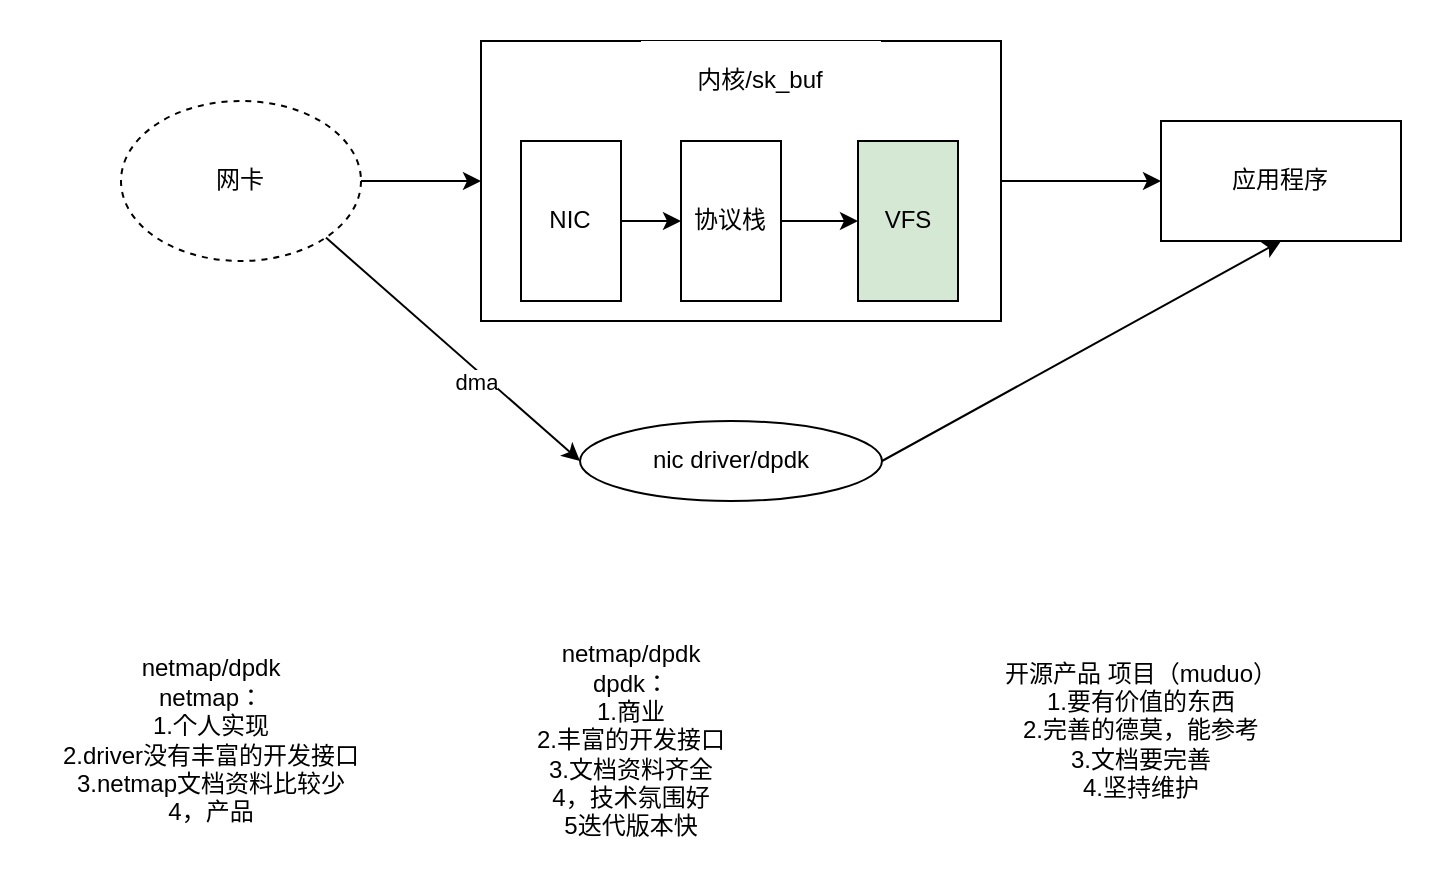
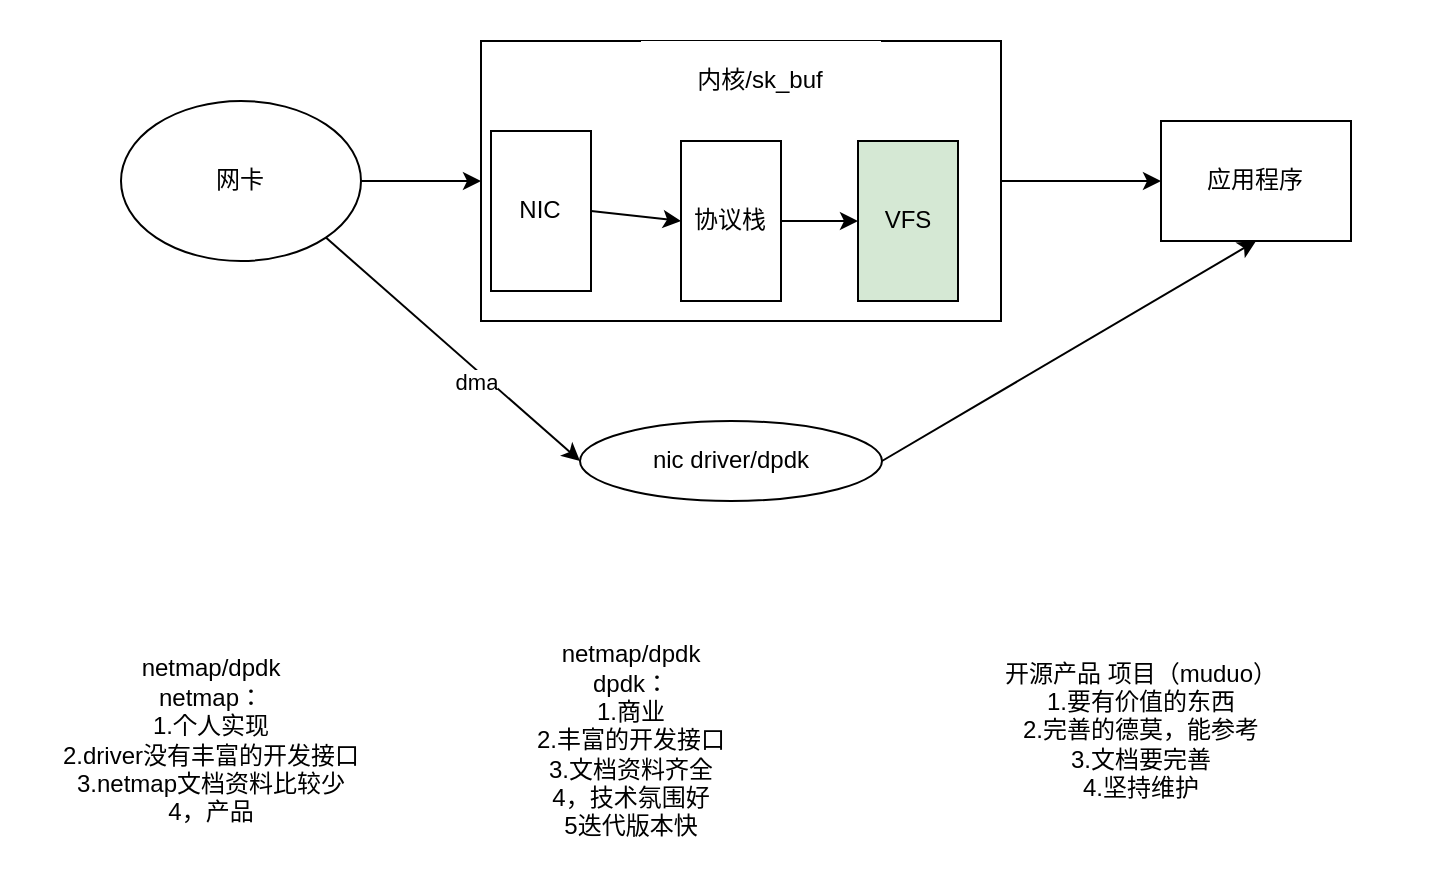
node "网卡": style dashed -> solid
node "应用程序": size 240x120 -> 190x120
node "NIC": moved (571, 221) -> (541, 211)
